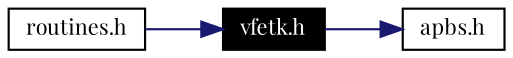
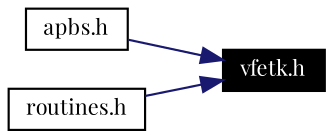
edge "vfetk.h" -> "apbs.h": reversed
